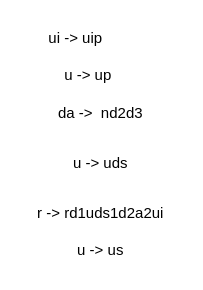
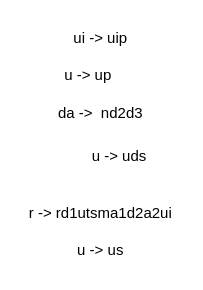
node "ui -> uip": moved (76, 38) -> (101, 38)
node "u -> uds": moved (101, 163) -> (119, 157)
node "r -> rd1uds1d2a2ui": label "r -> rd1uds1d2a2ui" -> "r -> rd1utsma1d2a2ui"
